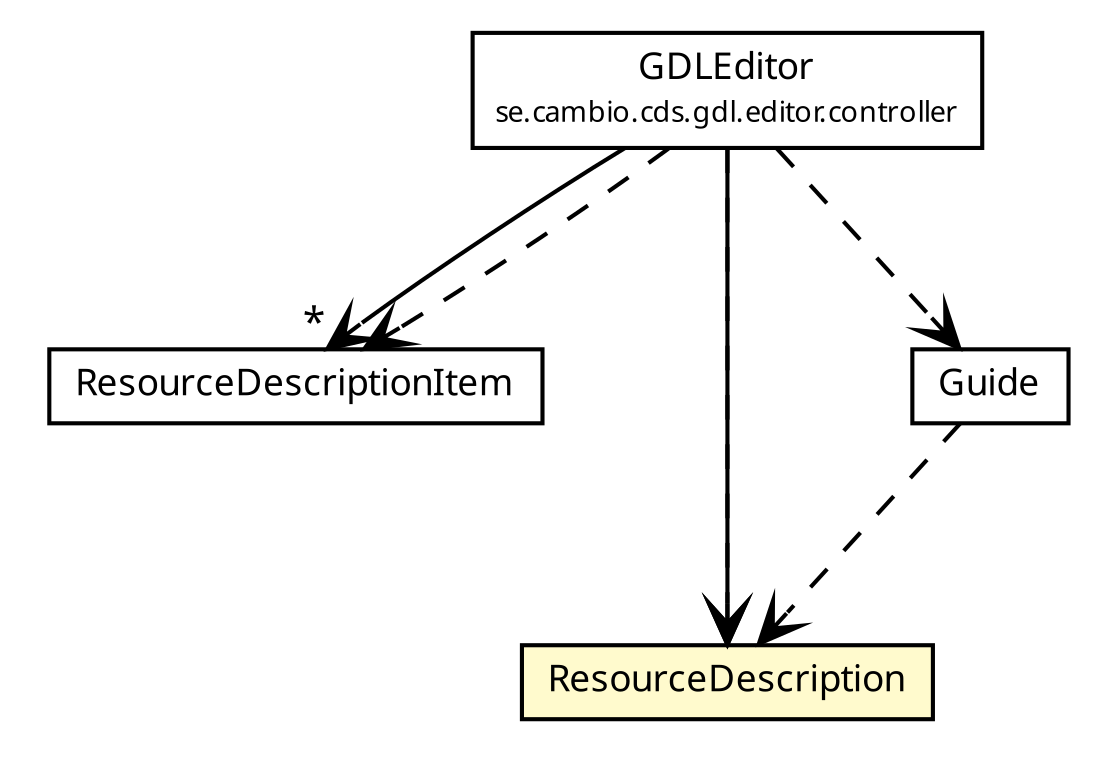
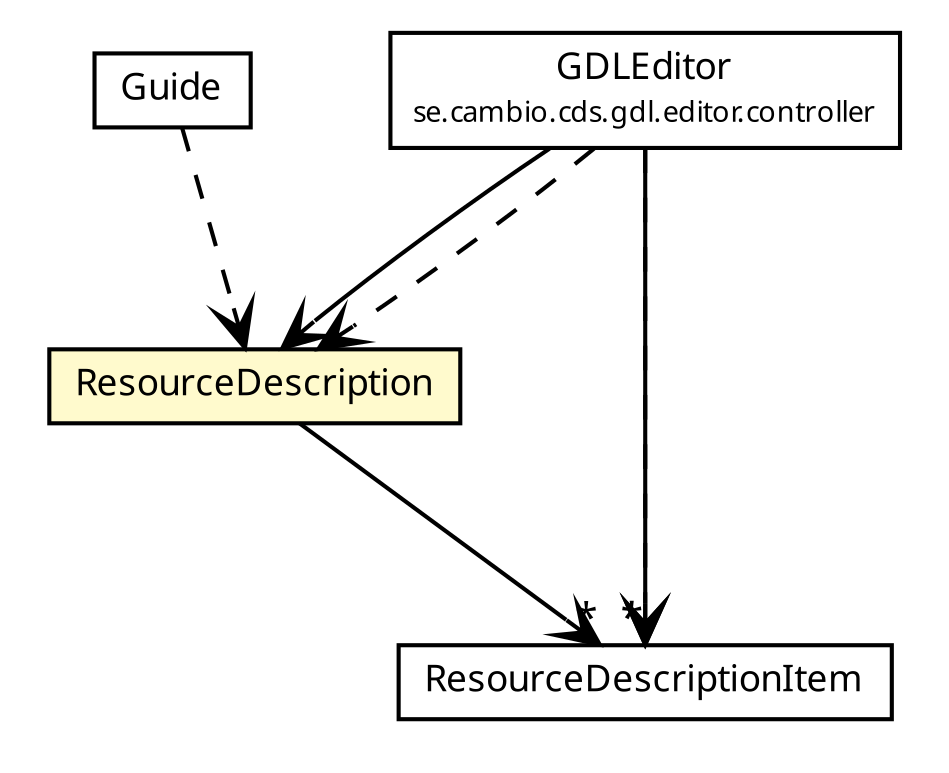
edge "GDLEditor" -> "Guide": removed
edge "ResourceDescription" -> "ResourceDescriptionItem": added
